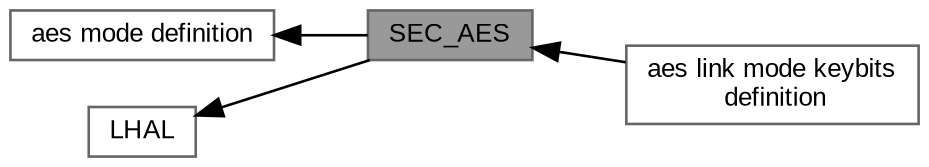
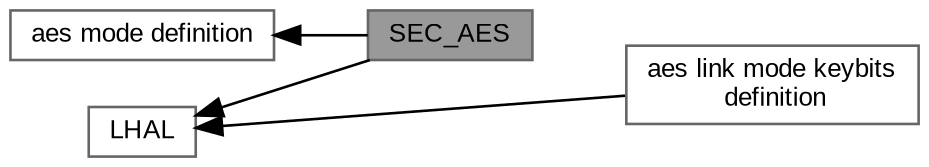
edge "aes link mode keybits definition" -> "SEC_AES": now "aes link mode keybits definition" -> "LHAL"
